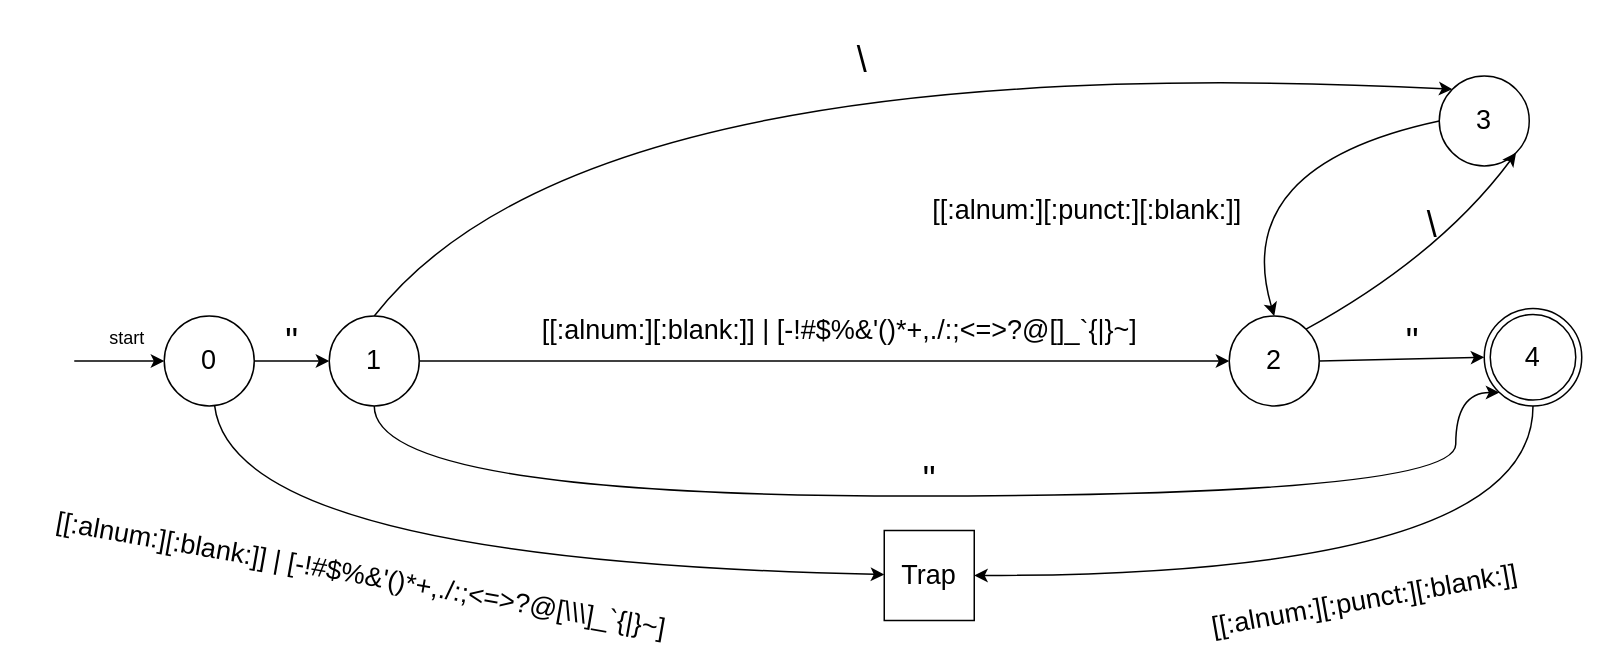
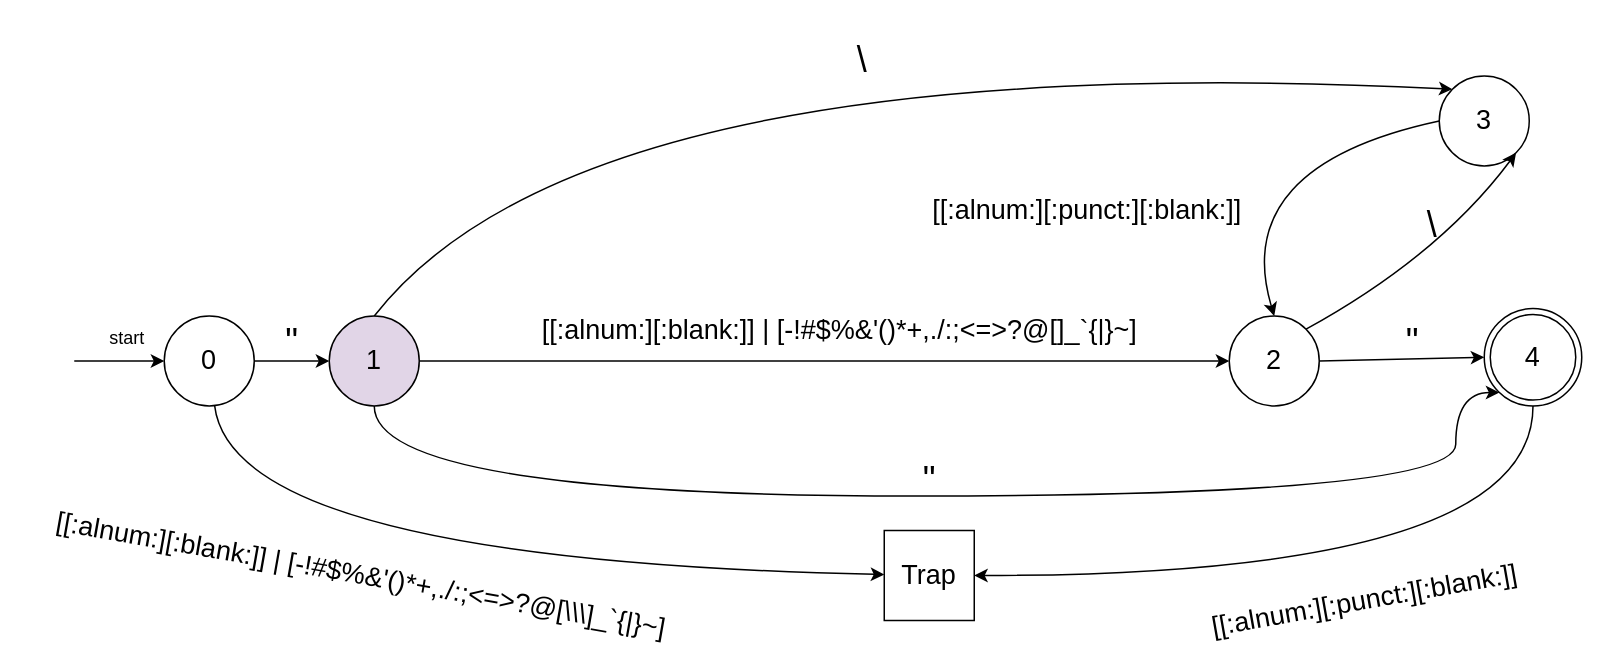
node "1": fillcolor #ffffff -> #e1d5e7
